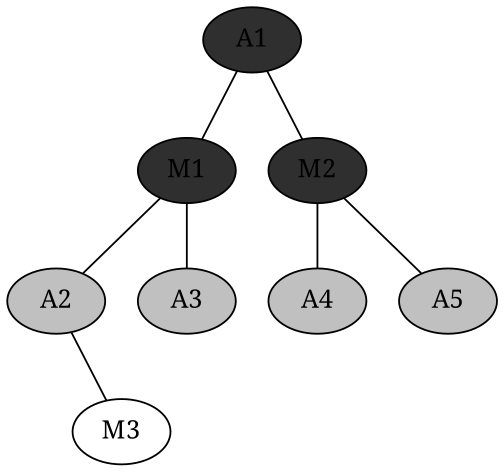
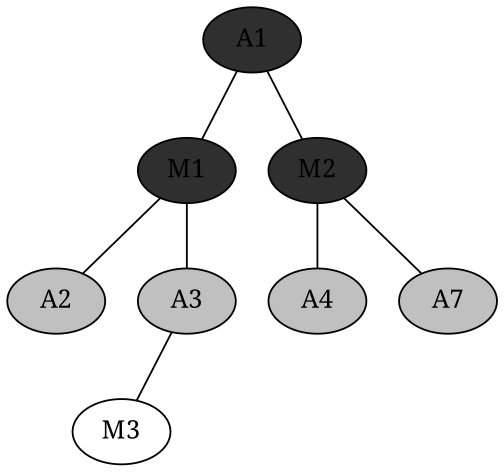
node "A5": label "A5" -> "A7"
edge "A2" -- "M3": now "A3" -- "M3"
